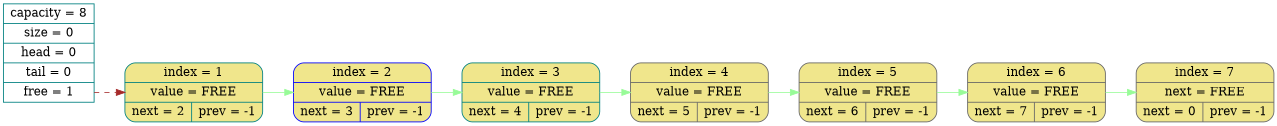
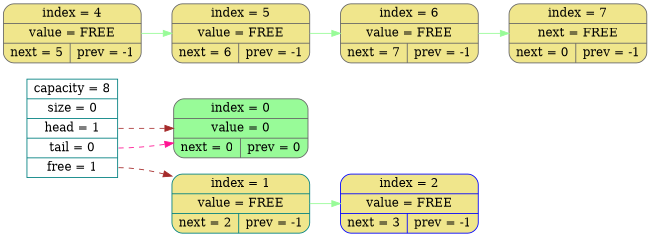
node "capacity = 8": text "head = 0" -> "head = 1"
node "index = 3": removed
node "index = 0": added
